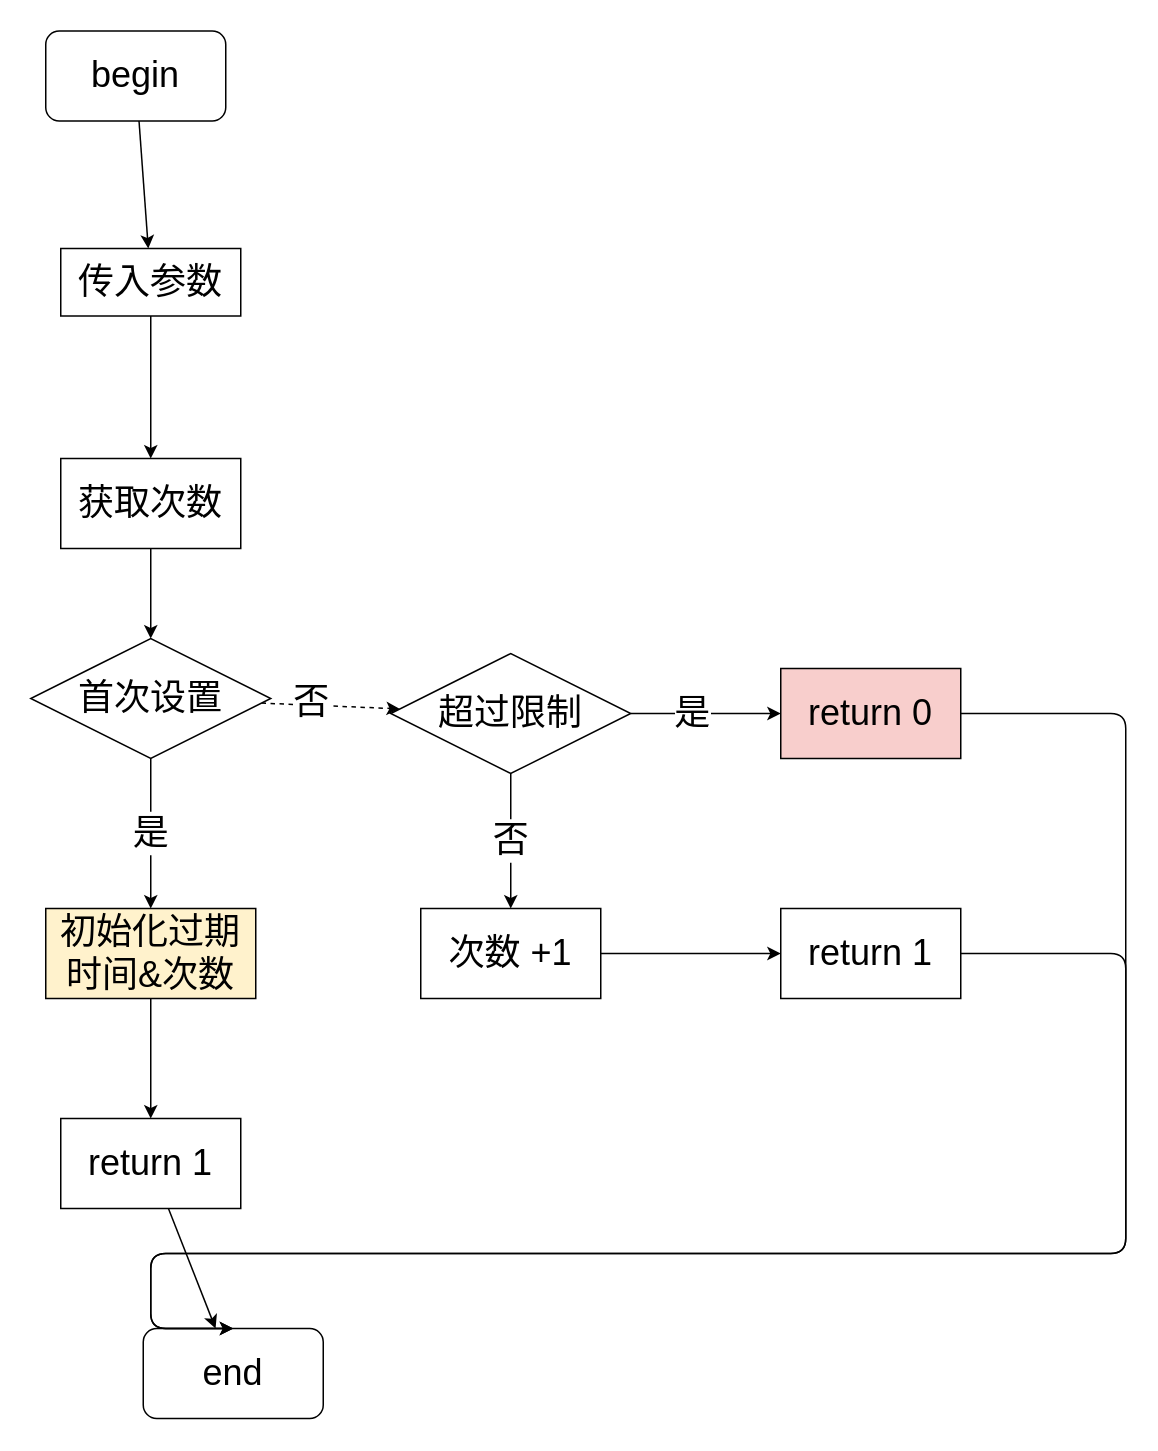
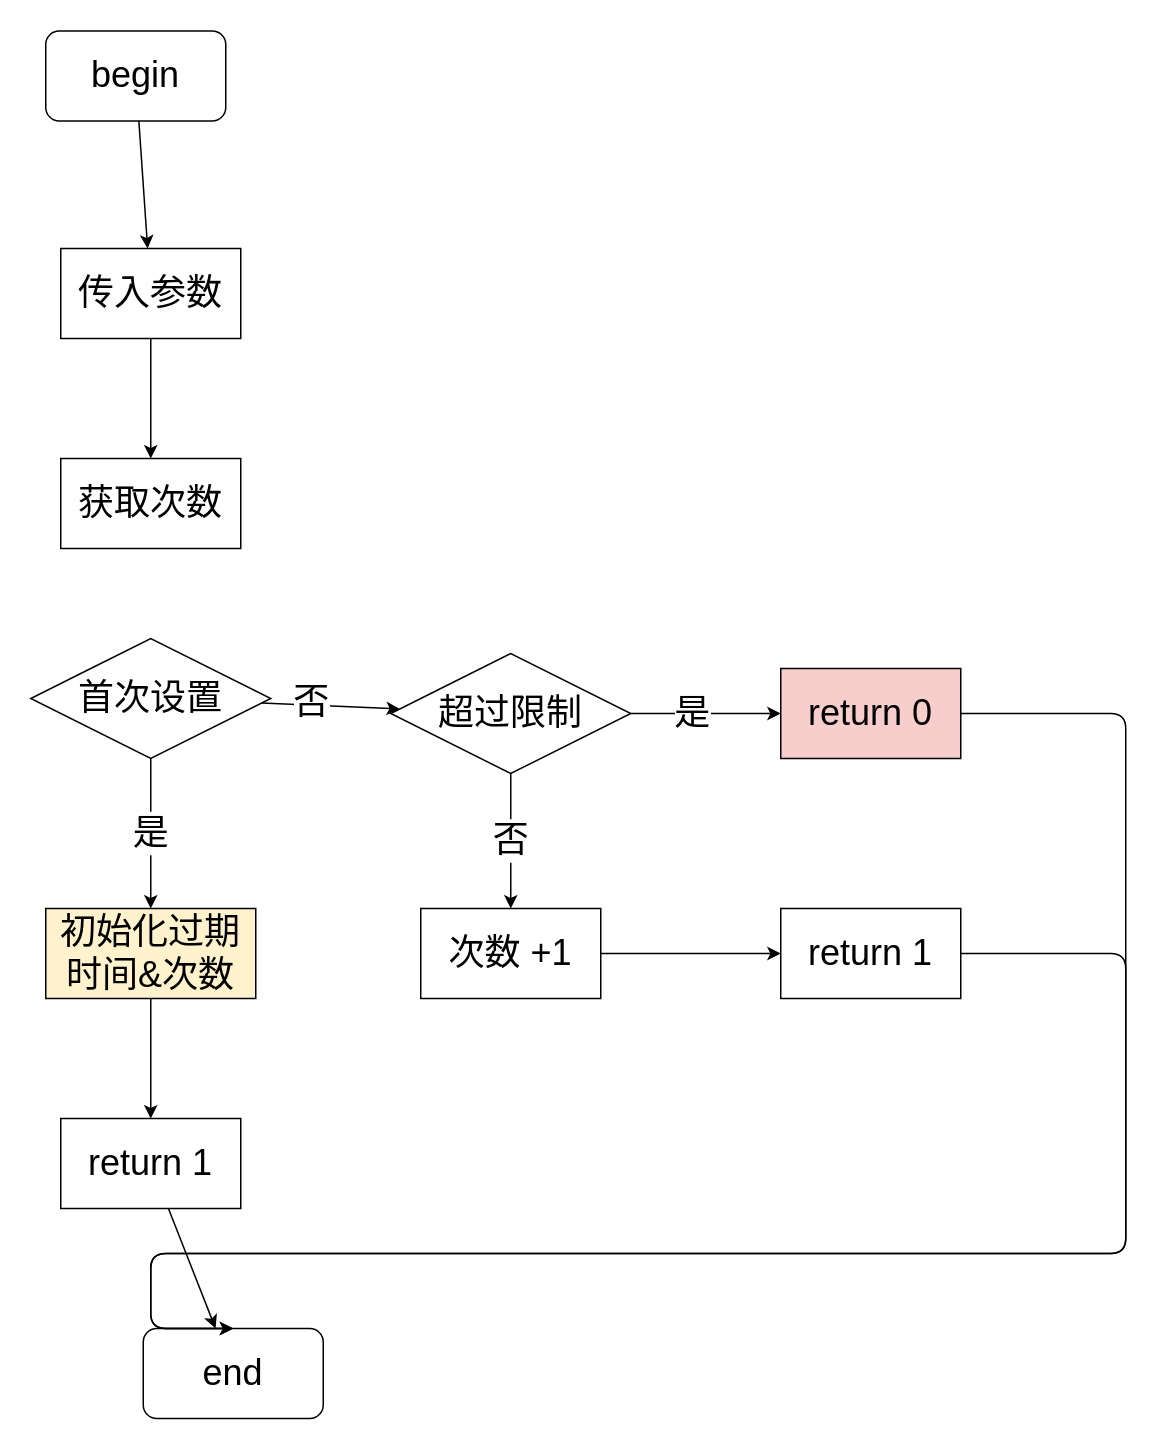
node "传入参数": size 180x68 -> 180x90
edge "获取次数" -> "首次设置": removed
edge "首次设置" -> "超过限制": style dashed -> solid
